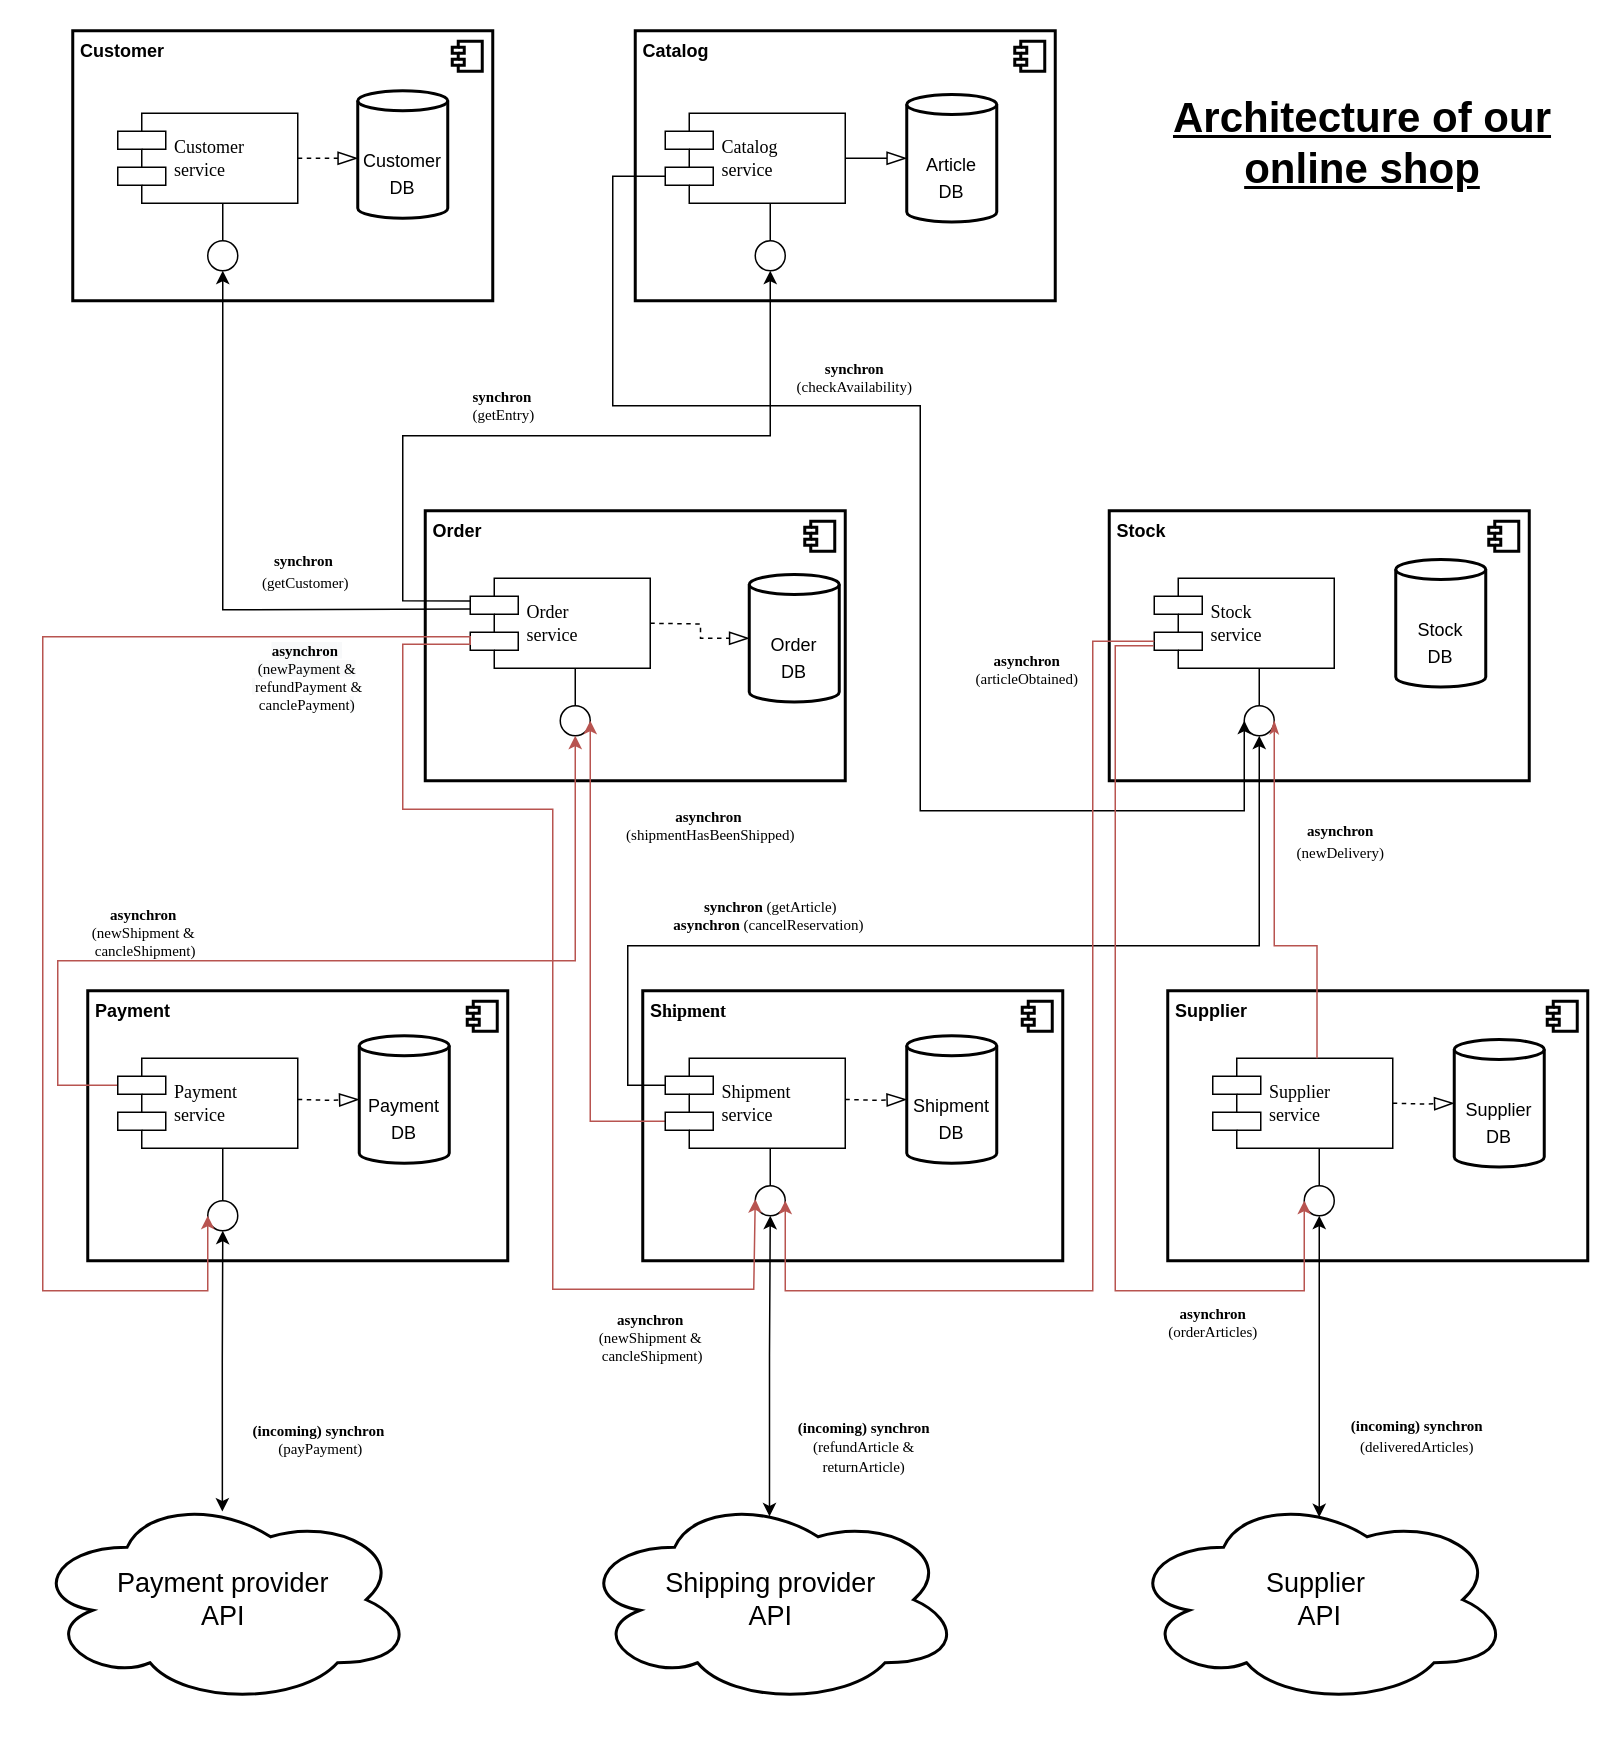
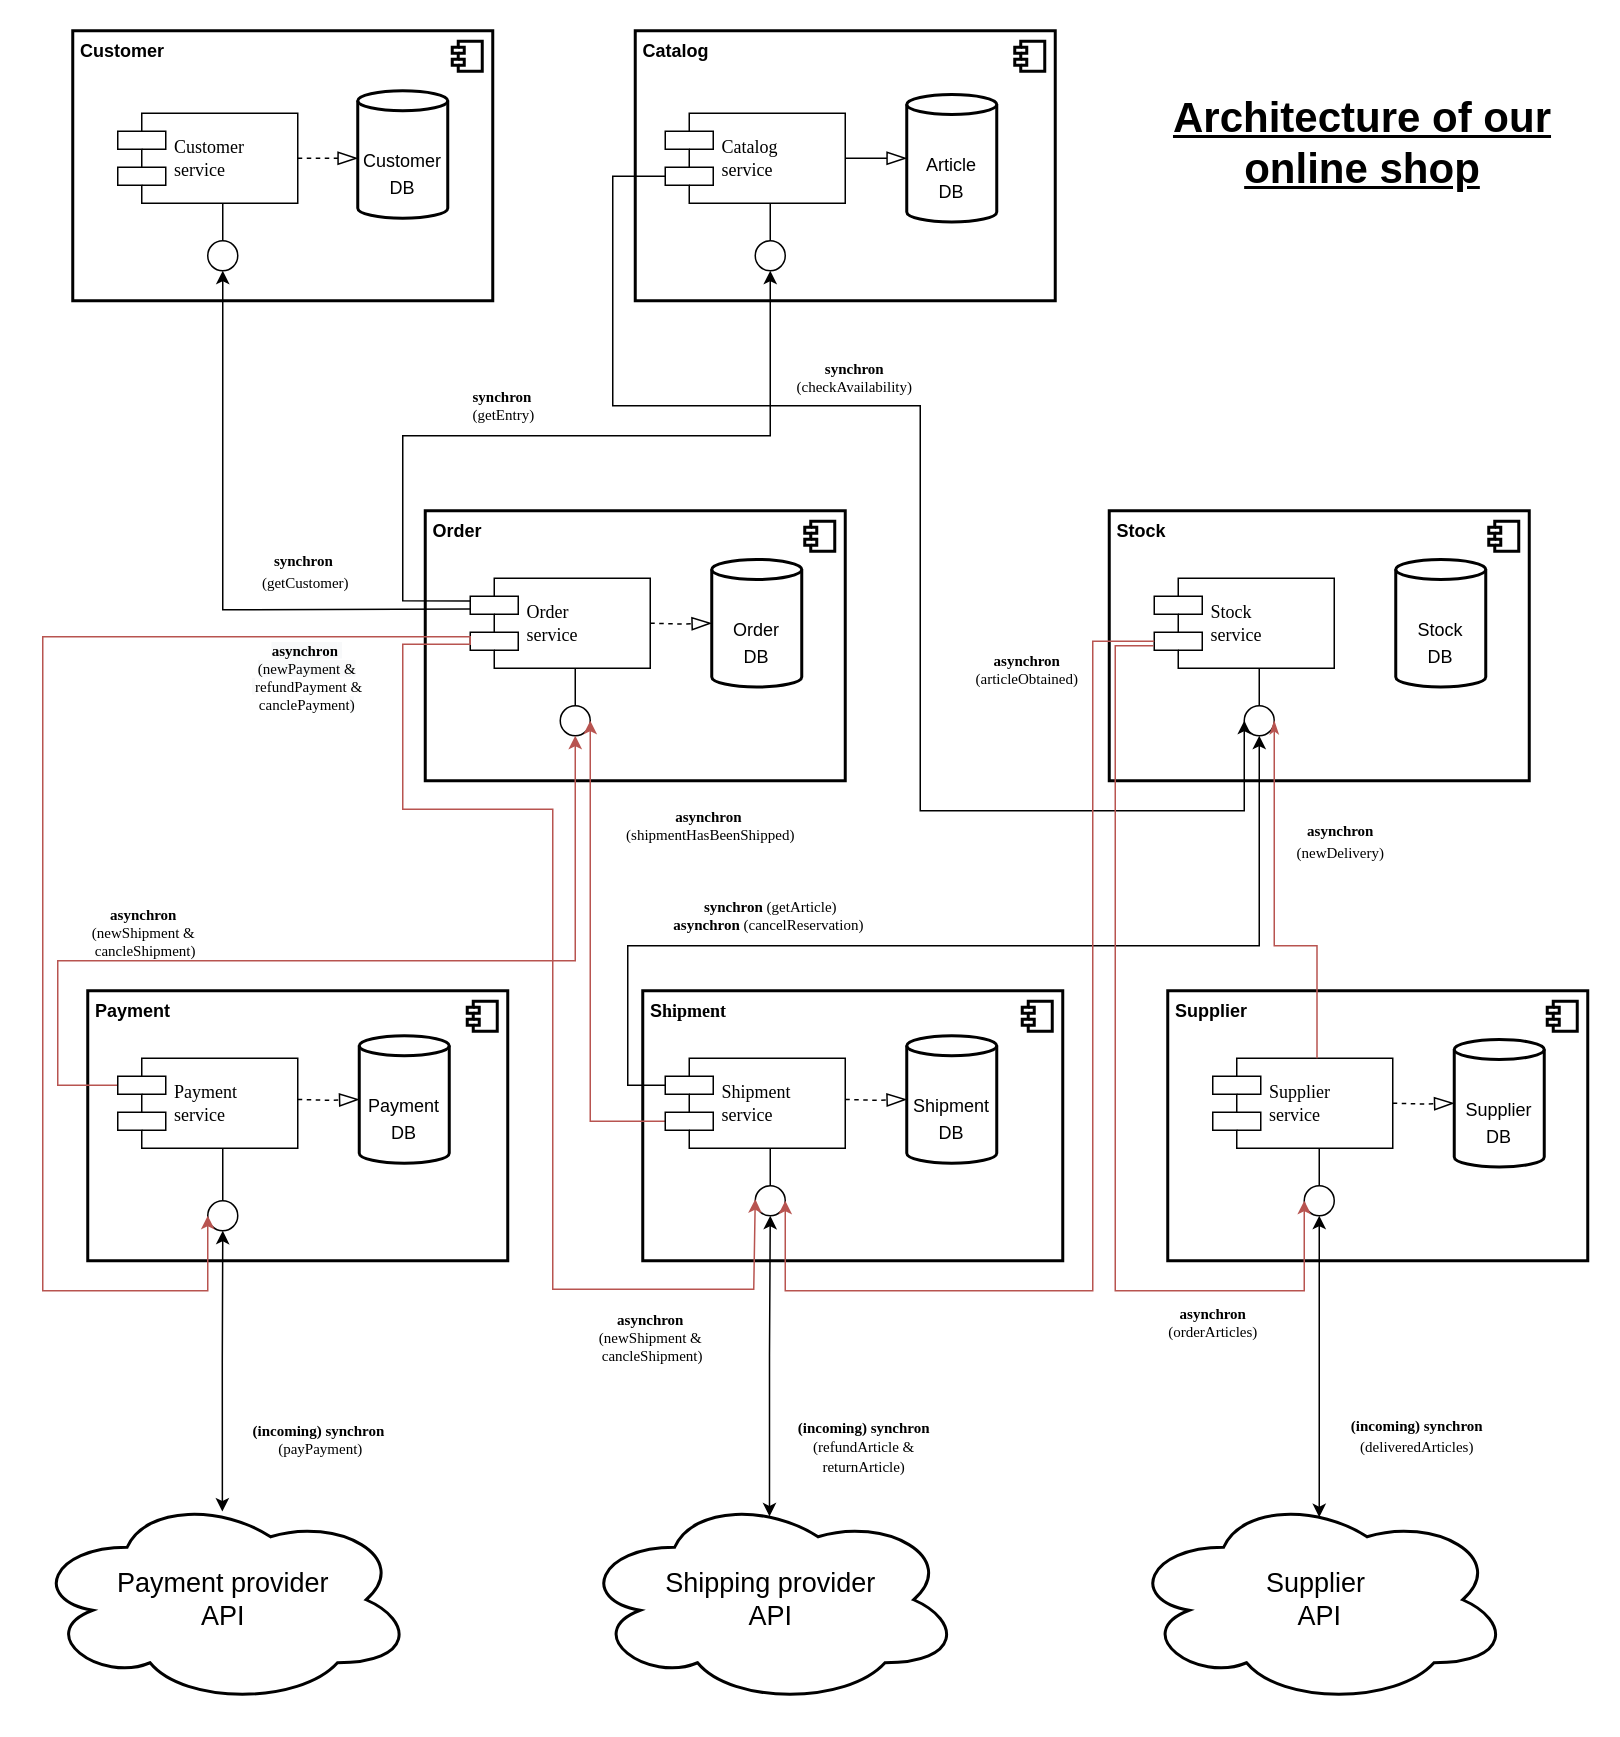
node "Order DB": moved (794, 638) -> (757, 623)
